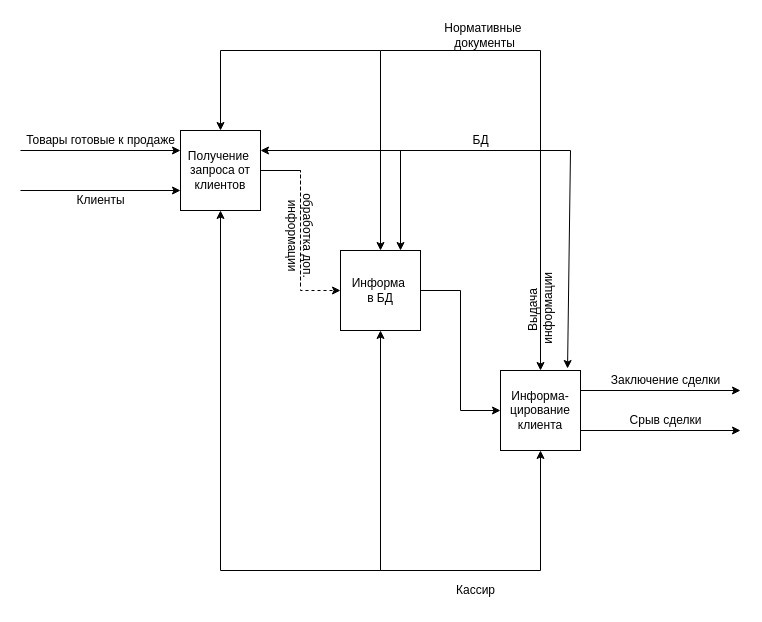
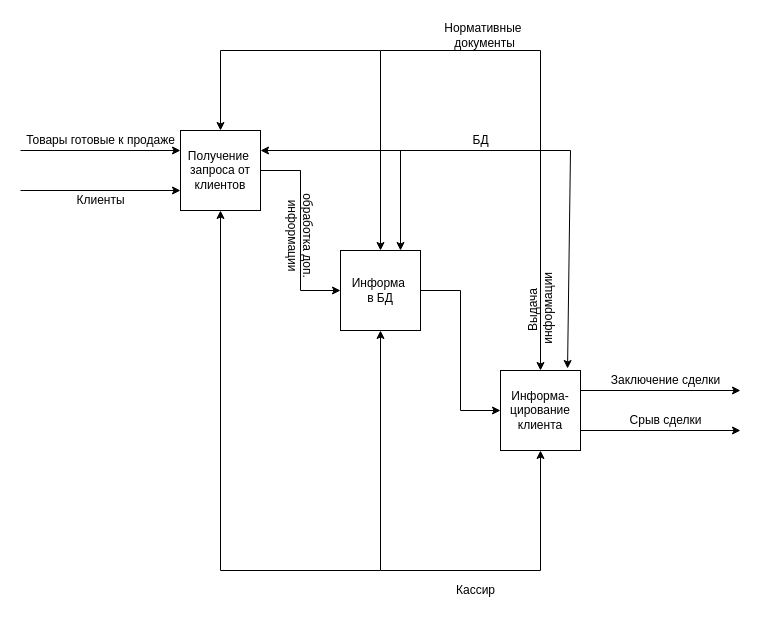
edge "обработка доп. информации" -> "Информа в БД": style dashed -> solid
